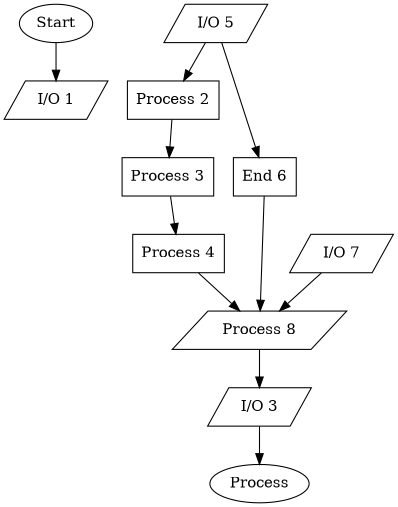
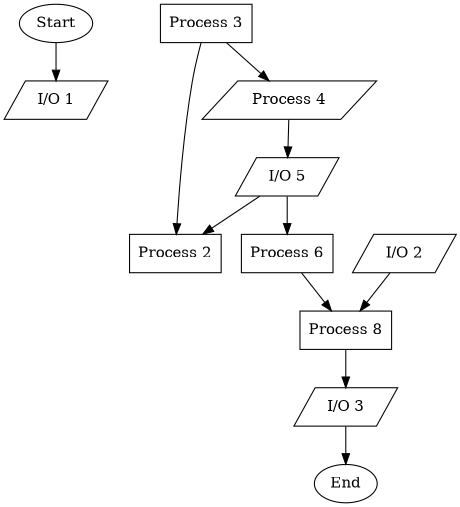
edge "Process 2" -> "Process 3": reversed
node "End 6": label "End 6" -> "Process 6"
node "Process 4": shape box -> parallelogram
node "I/O 7": label "I/O 7" -> "I/O 2"
edge "Process 4" -> "Process 8": now "Process 4" -> "I/O 5"
node "Process 8": shape parallelogram -> box
node "Process": label "Process" -> "End"
